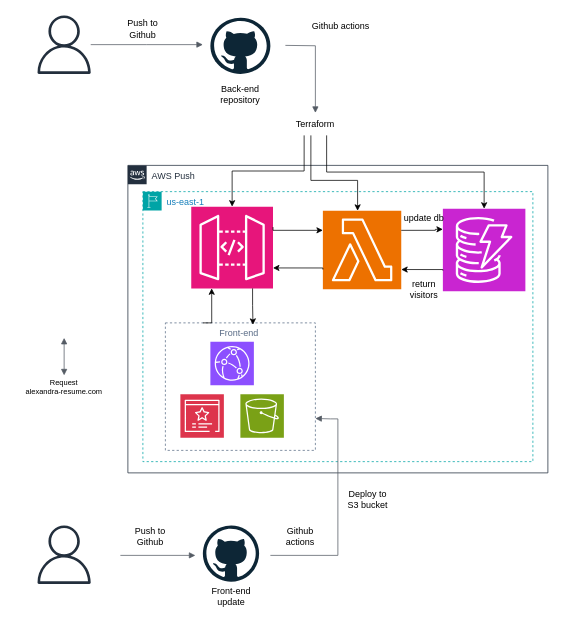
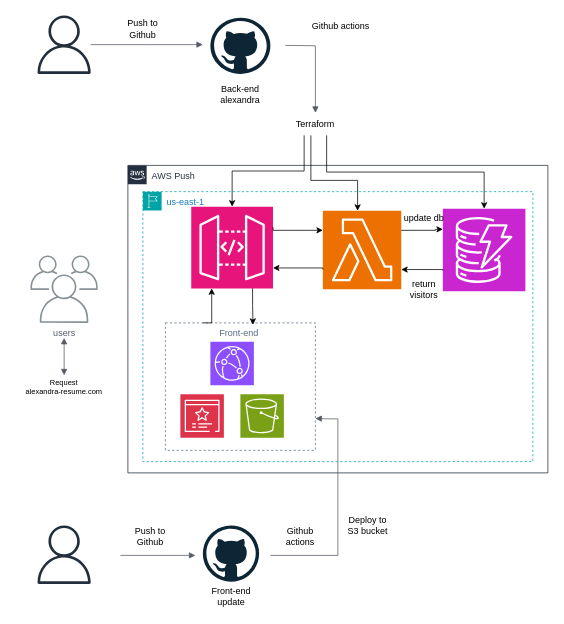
node "Back-end repository": label "Back-end repository" -> "Back-end alexandra"
node "users": added
node "Deploy to S3 bucket": moved (368, 499) -> (368, 525)
